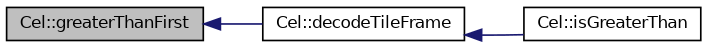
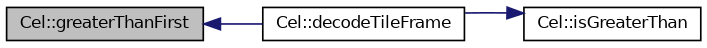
edge "Cel::isGreaterThan" -> "Cel::decodeTileFrame": reversed
